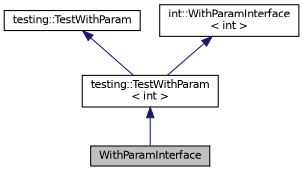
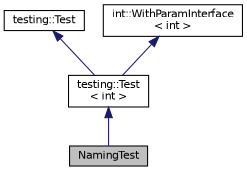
node "testing::TestWithParam": label "testing::TestWithParam" -> "testing::Test"
node "testing::TestWithParam < int >": label "testing::TestWithParam < int >" -> "testing::Test < int >"
node "WithParamInterface": label "WithParamInterface" -> "NamingTest"
